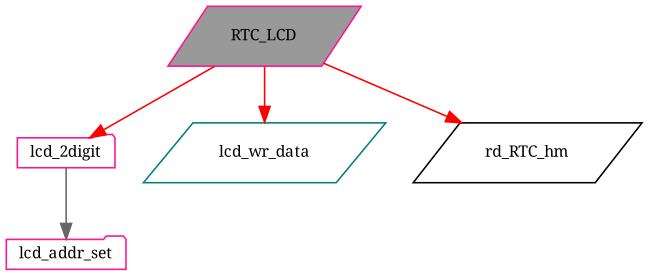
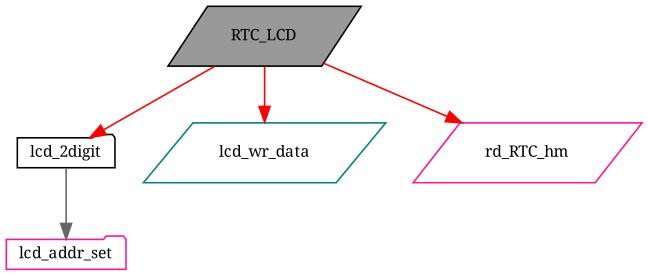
node "RTC_LCD": color deeppink -> black
node "lcd_2digit": color deeppink -> black
node "rd_RTC_hm": color black -> deeppink
